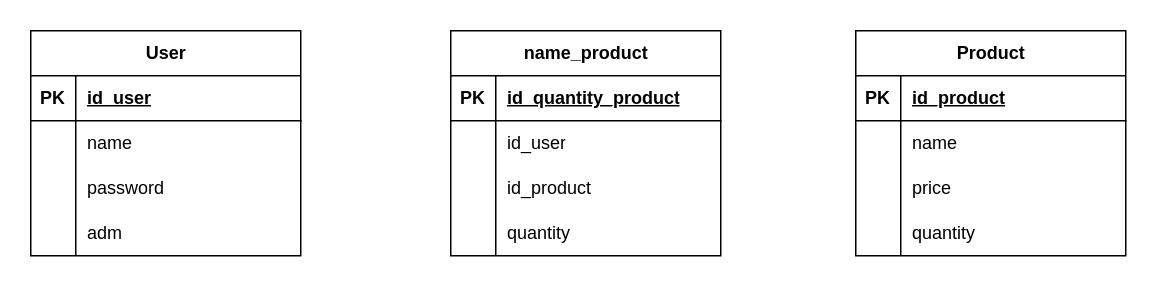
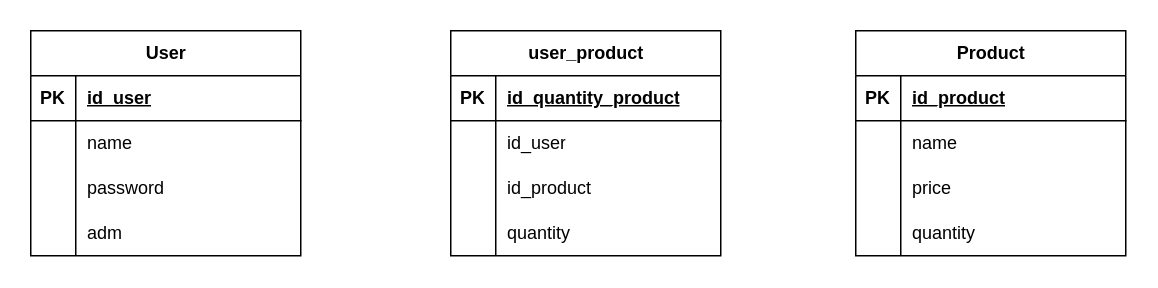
node "name_product": label "name_product" -> "user_product"
